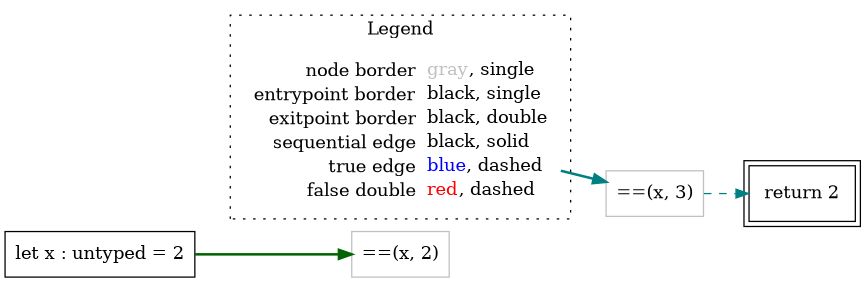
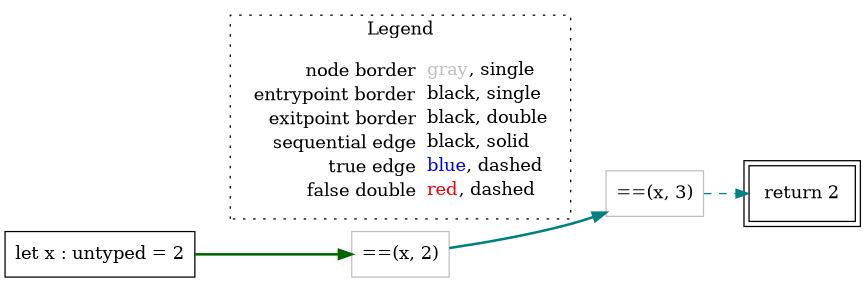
edge "node border" -> "==(x, 3)": now "==(x, 2)" -> "==(x, 3)"
